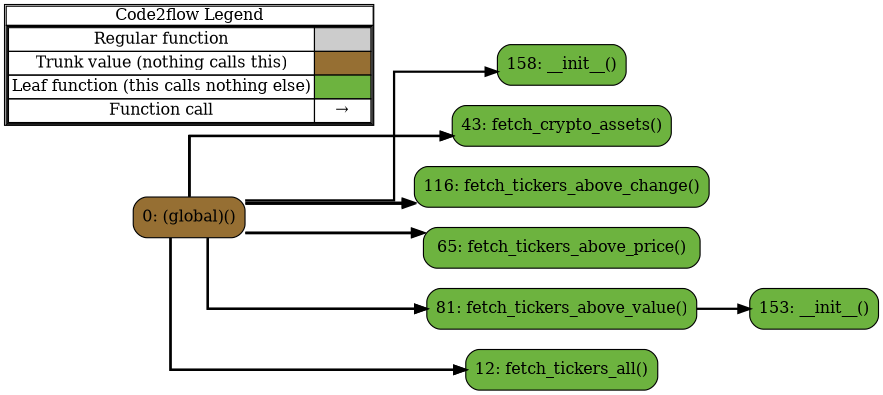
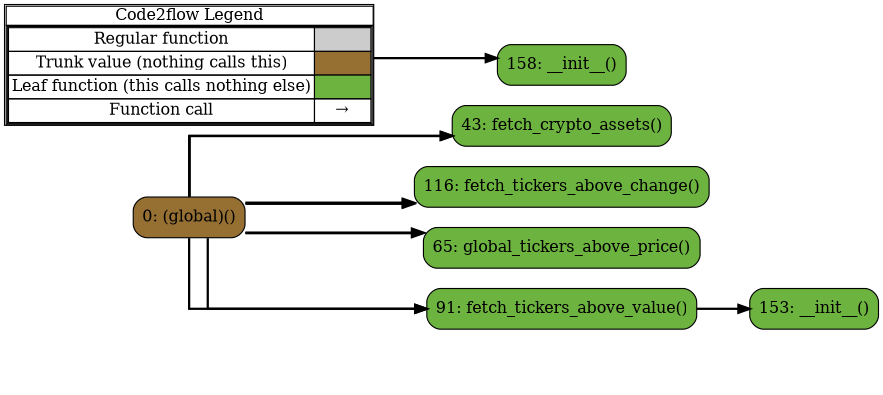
edge "0: (global)()" -> "158: __init__()": now "Code2flow Legend" -> "158: __init__()"
node "65: fetch_tickers_above_price()": label "65: fetch_tickers_above_price()" -> "65: global_tickers_above_price()"
node "81: fetch_tickers_above_value()": label "81: fetch_tickers_above_value()" -> "91: fetch_tickers_above_value()"
node "12: fetch_tickers_all()": removed
